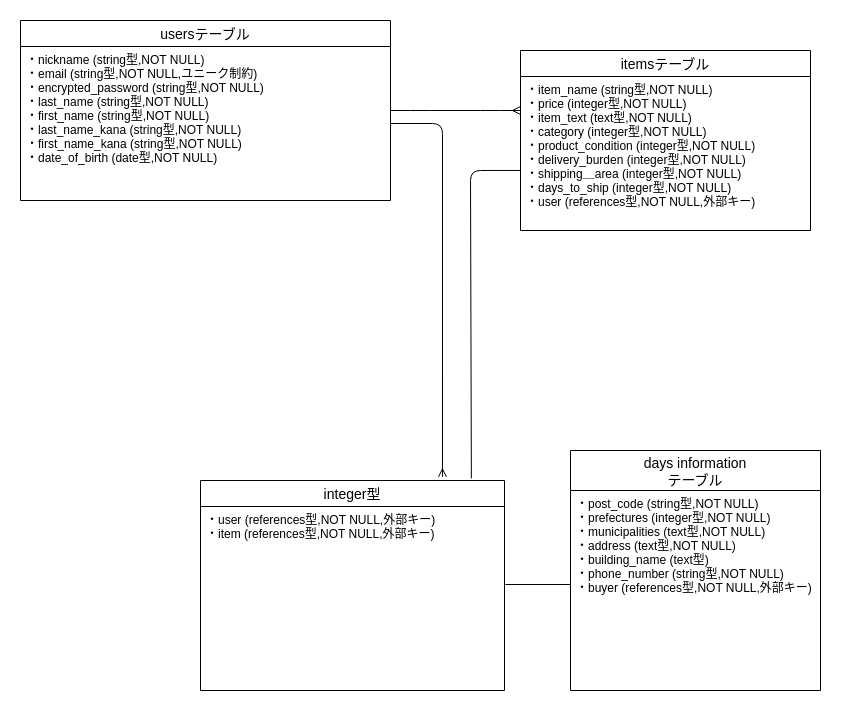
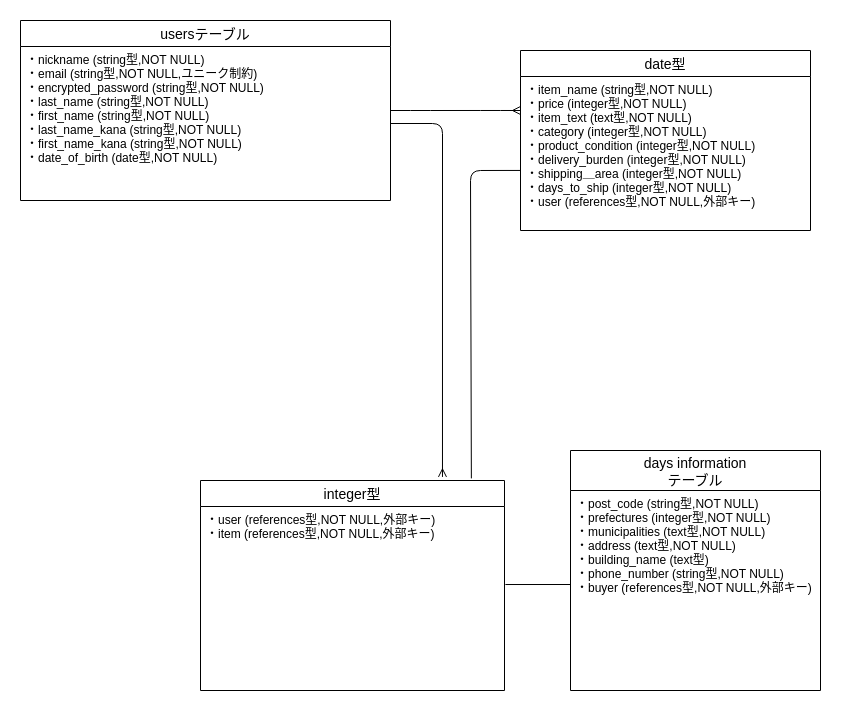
node "itemsテーブル": label "itemsテーブル" -> "date型"
